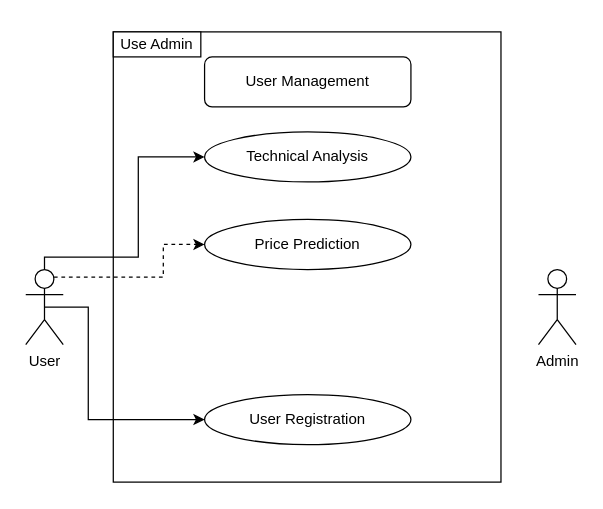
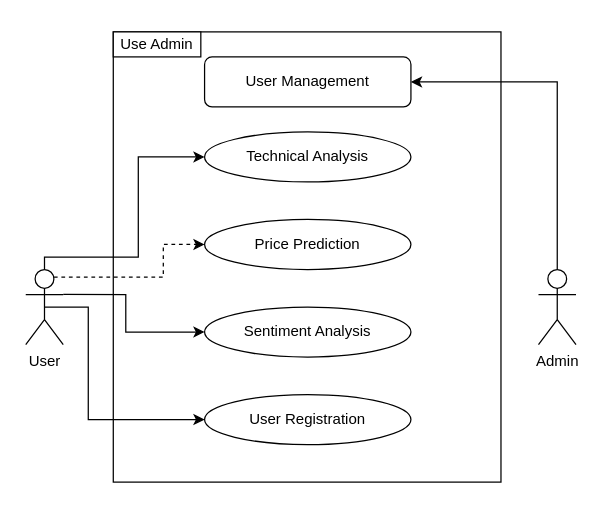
edge "Admin" -> "User Management": added
edge "User" -> "Sentiment Analysis": added
node "Sentiment Analysis": added
